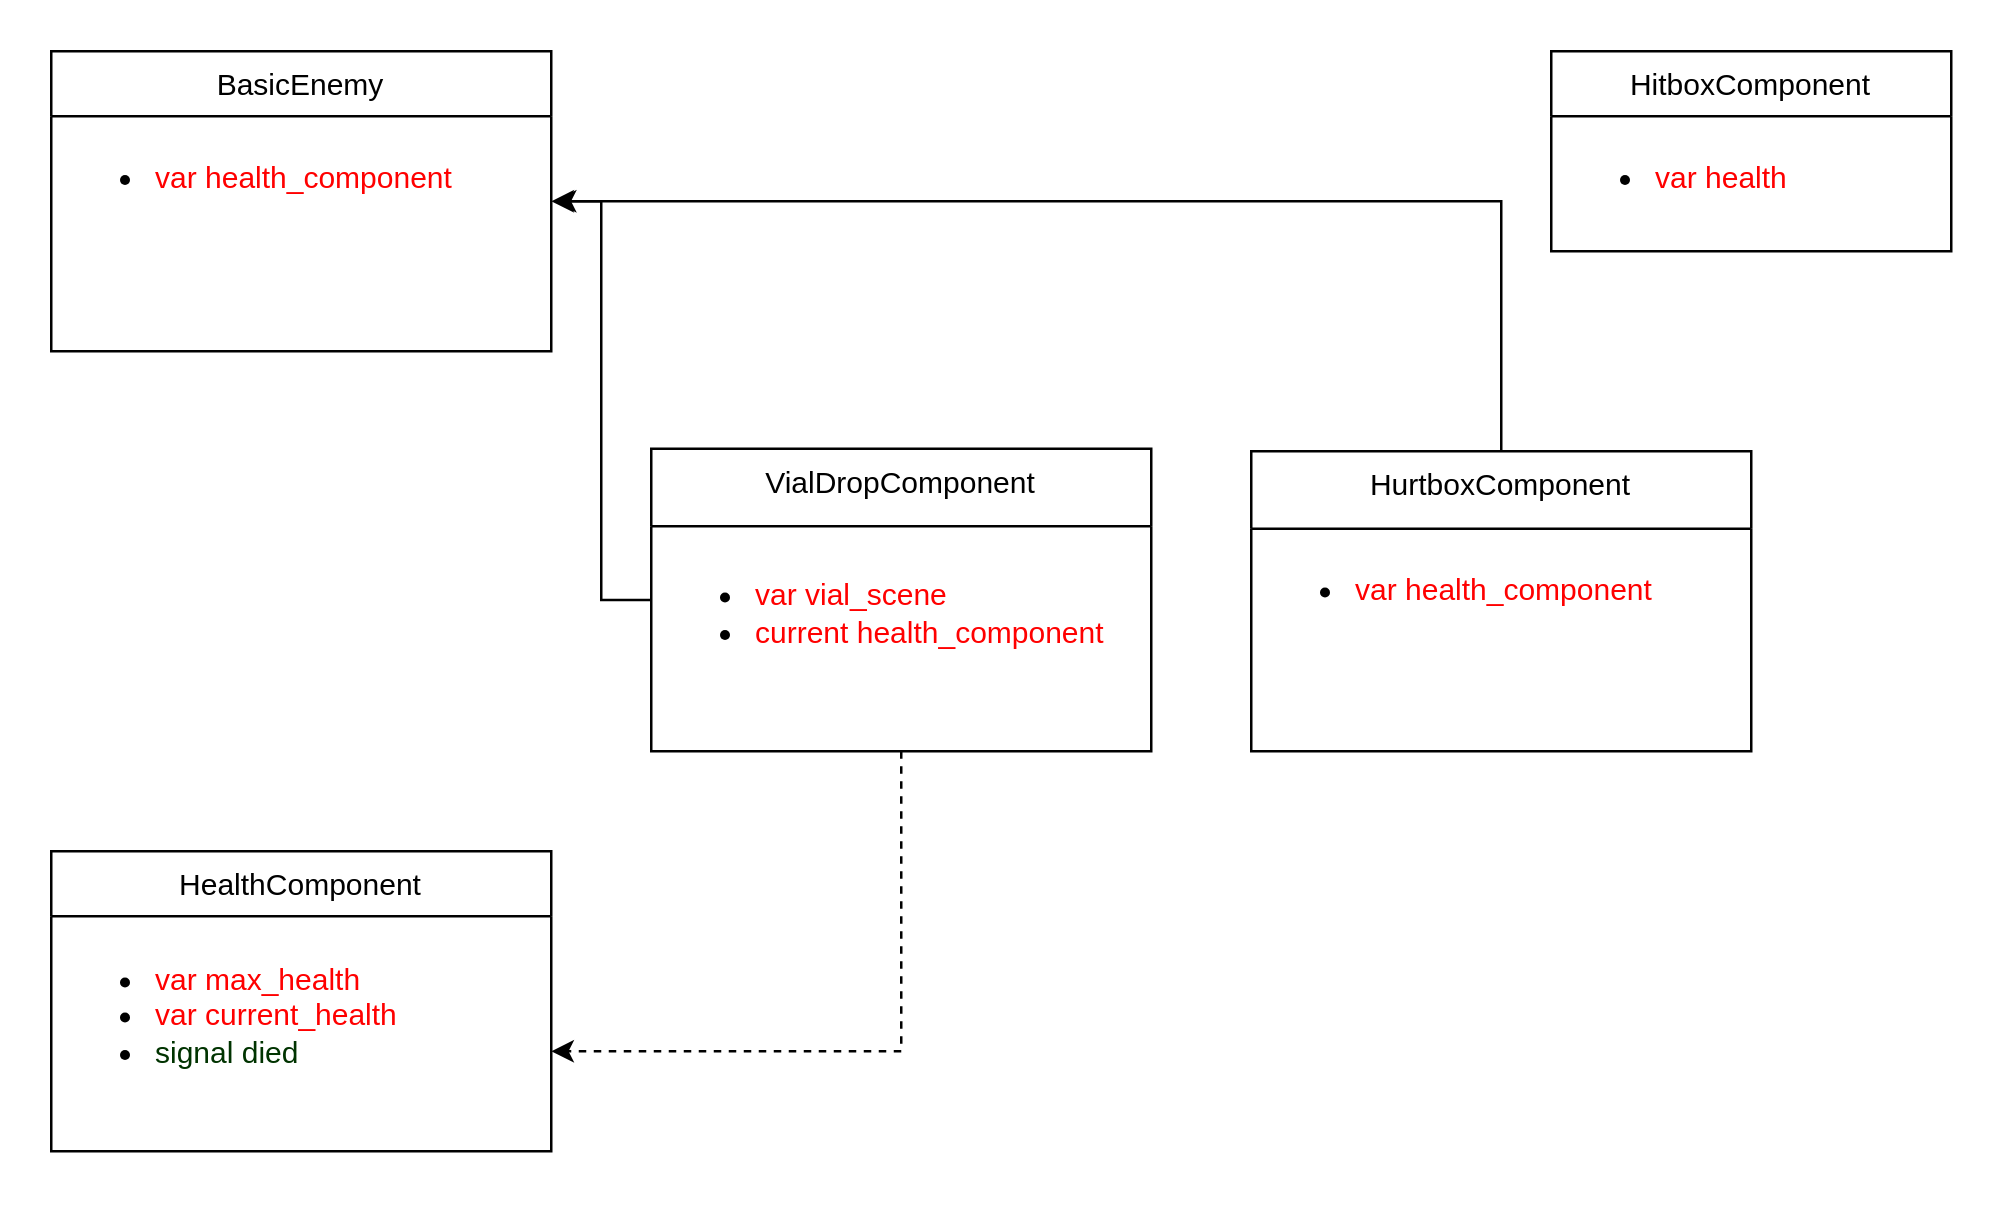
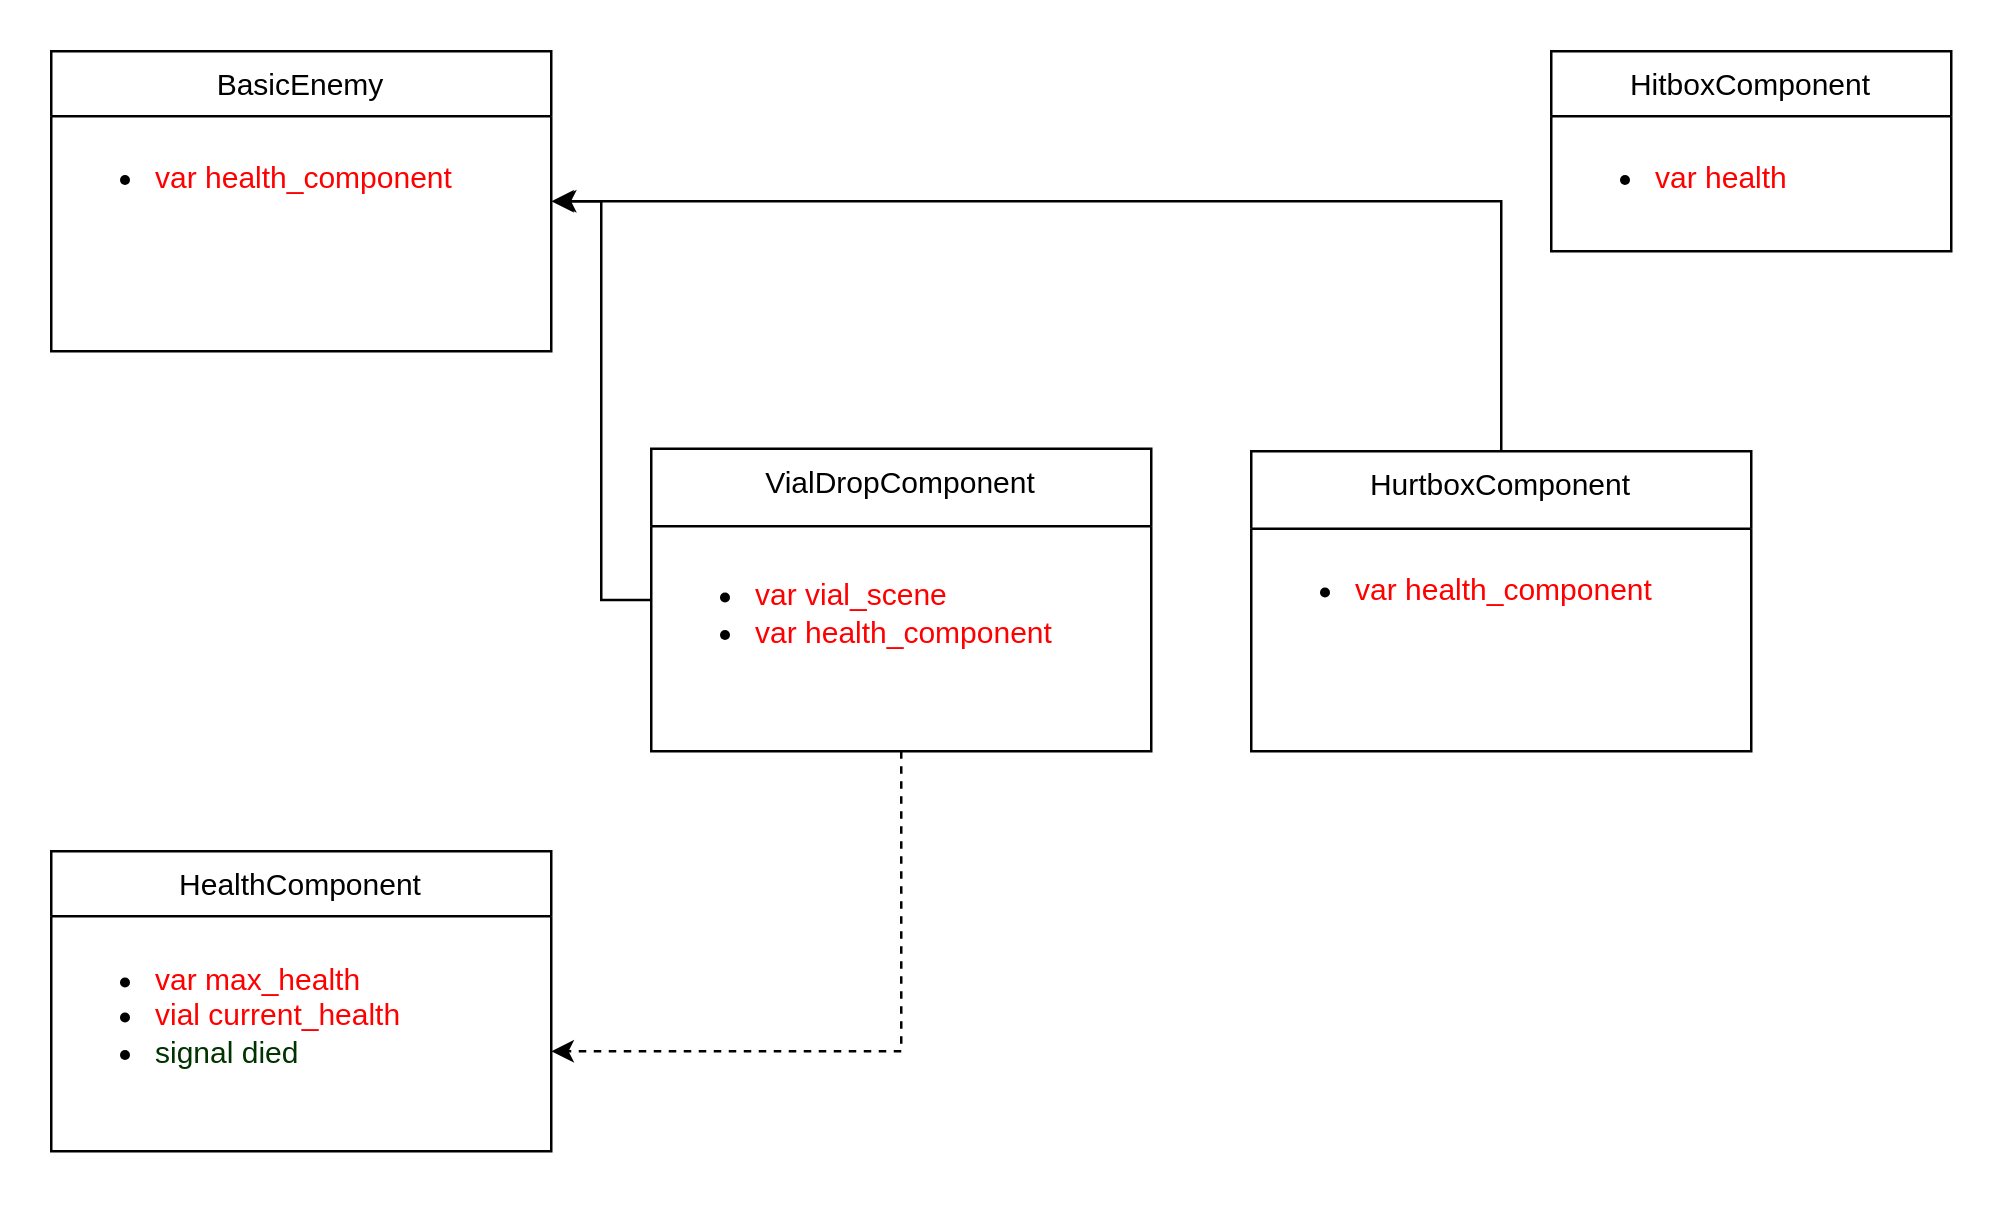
node "var vial_scene current health_component": label "var vial_scene current health_component" -> "var vial_scene var health_component"
node "var max_health var current_health signal died": label "var max_health var current_health signal died" -> "var max_health vial current_health signal died"
